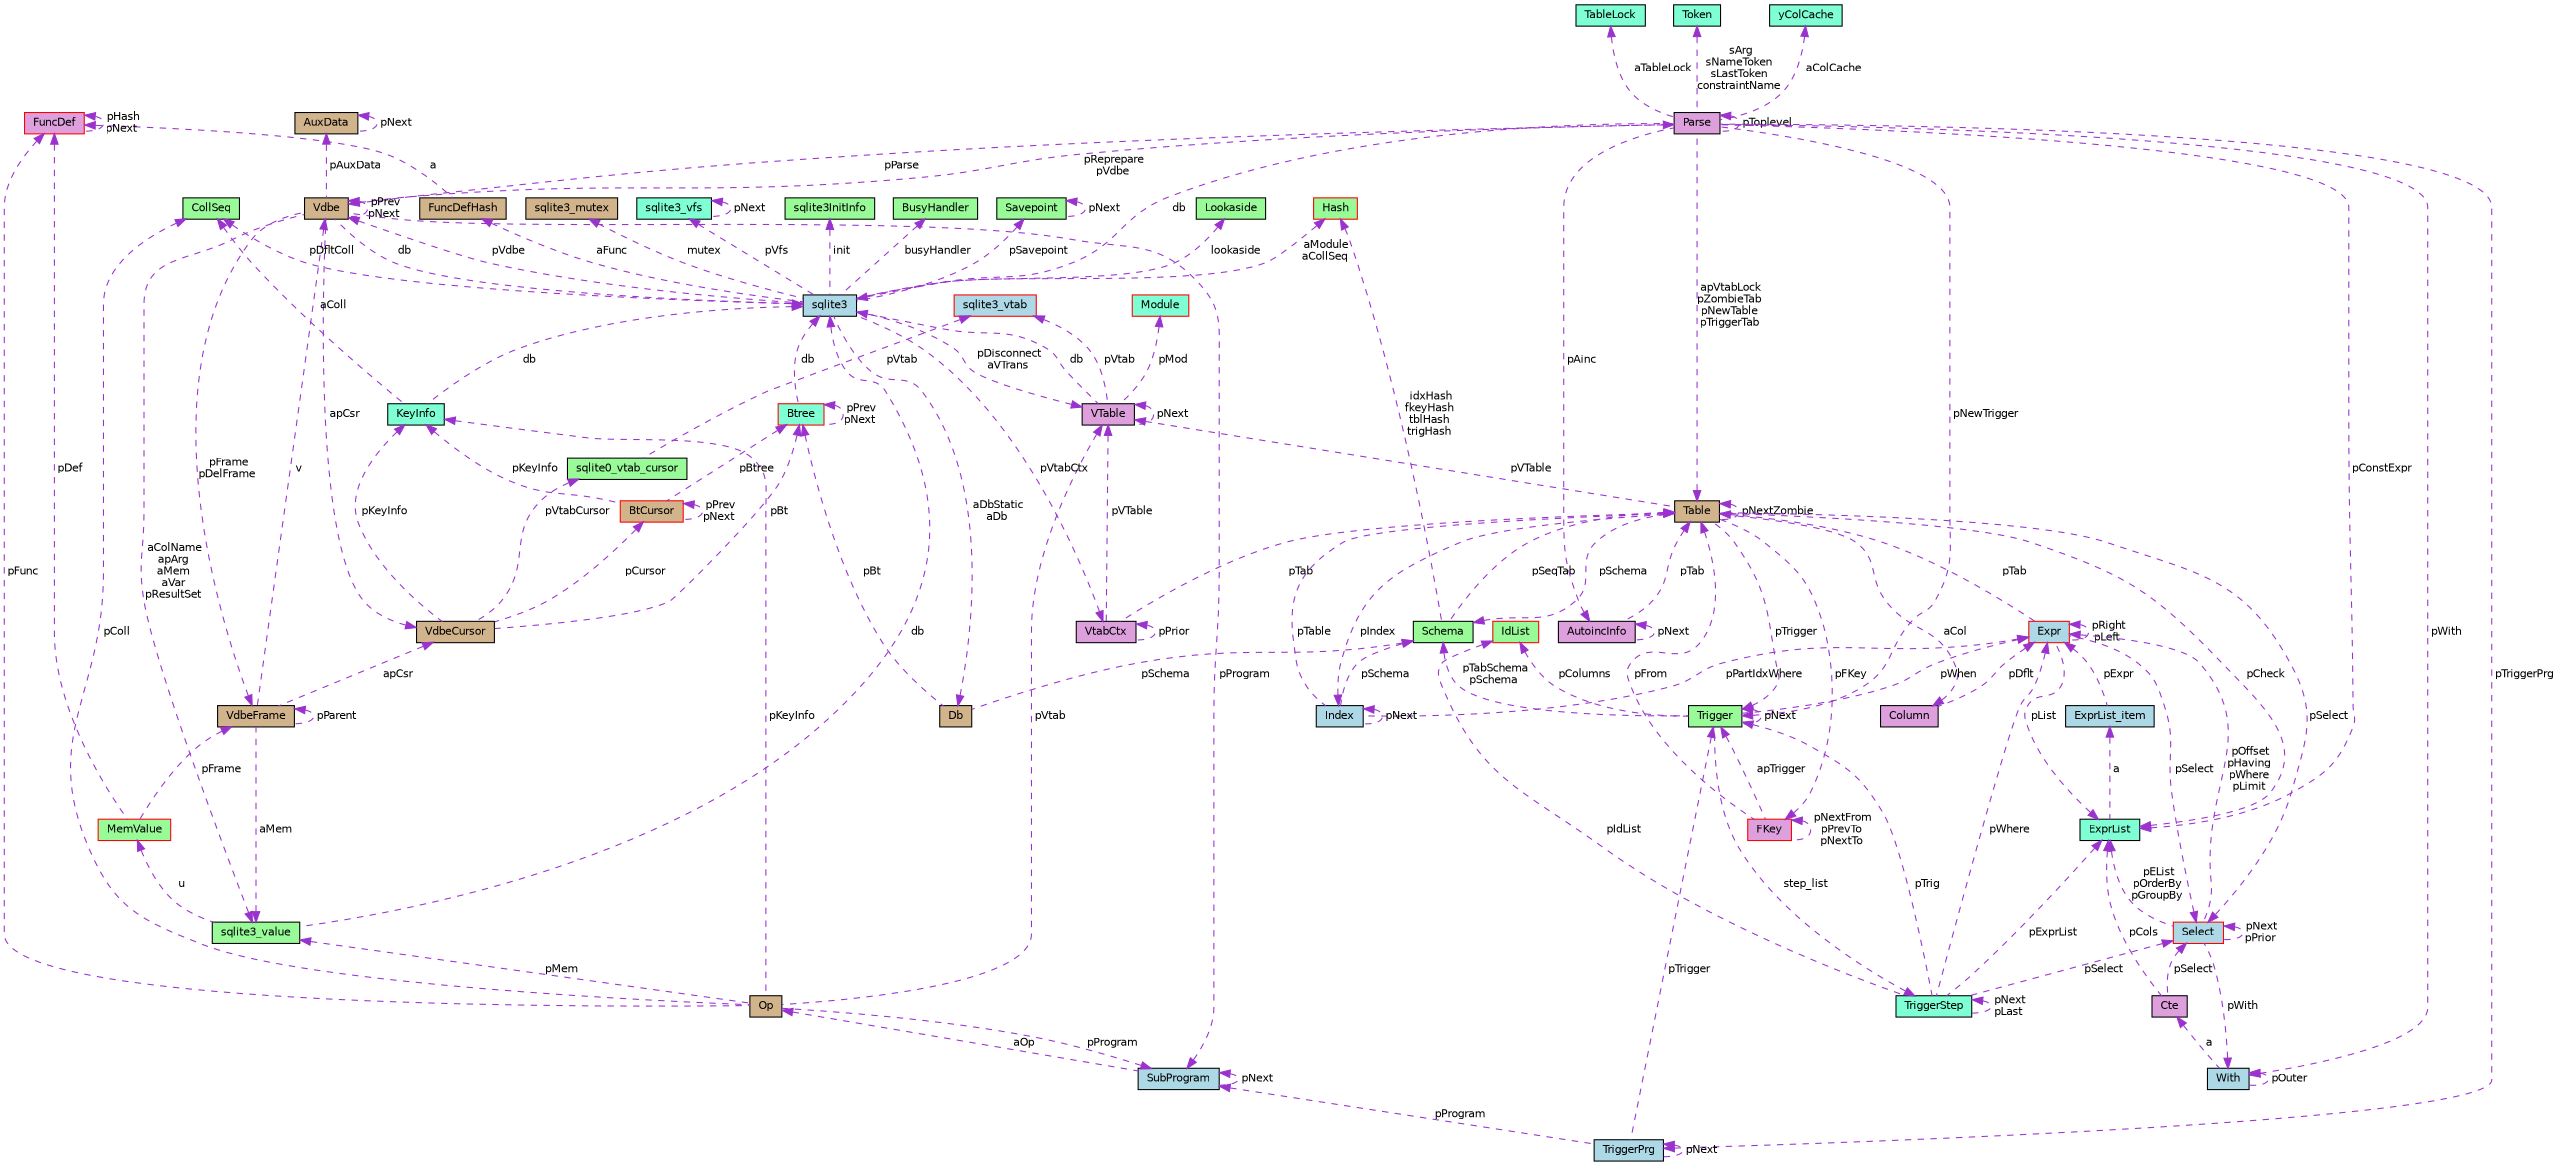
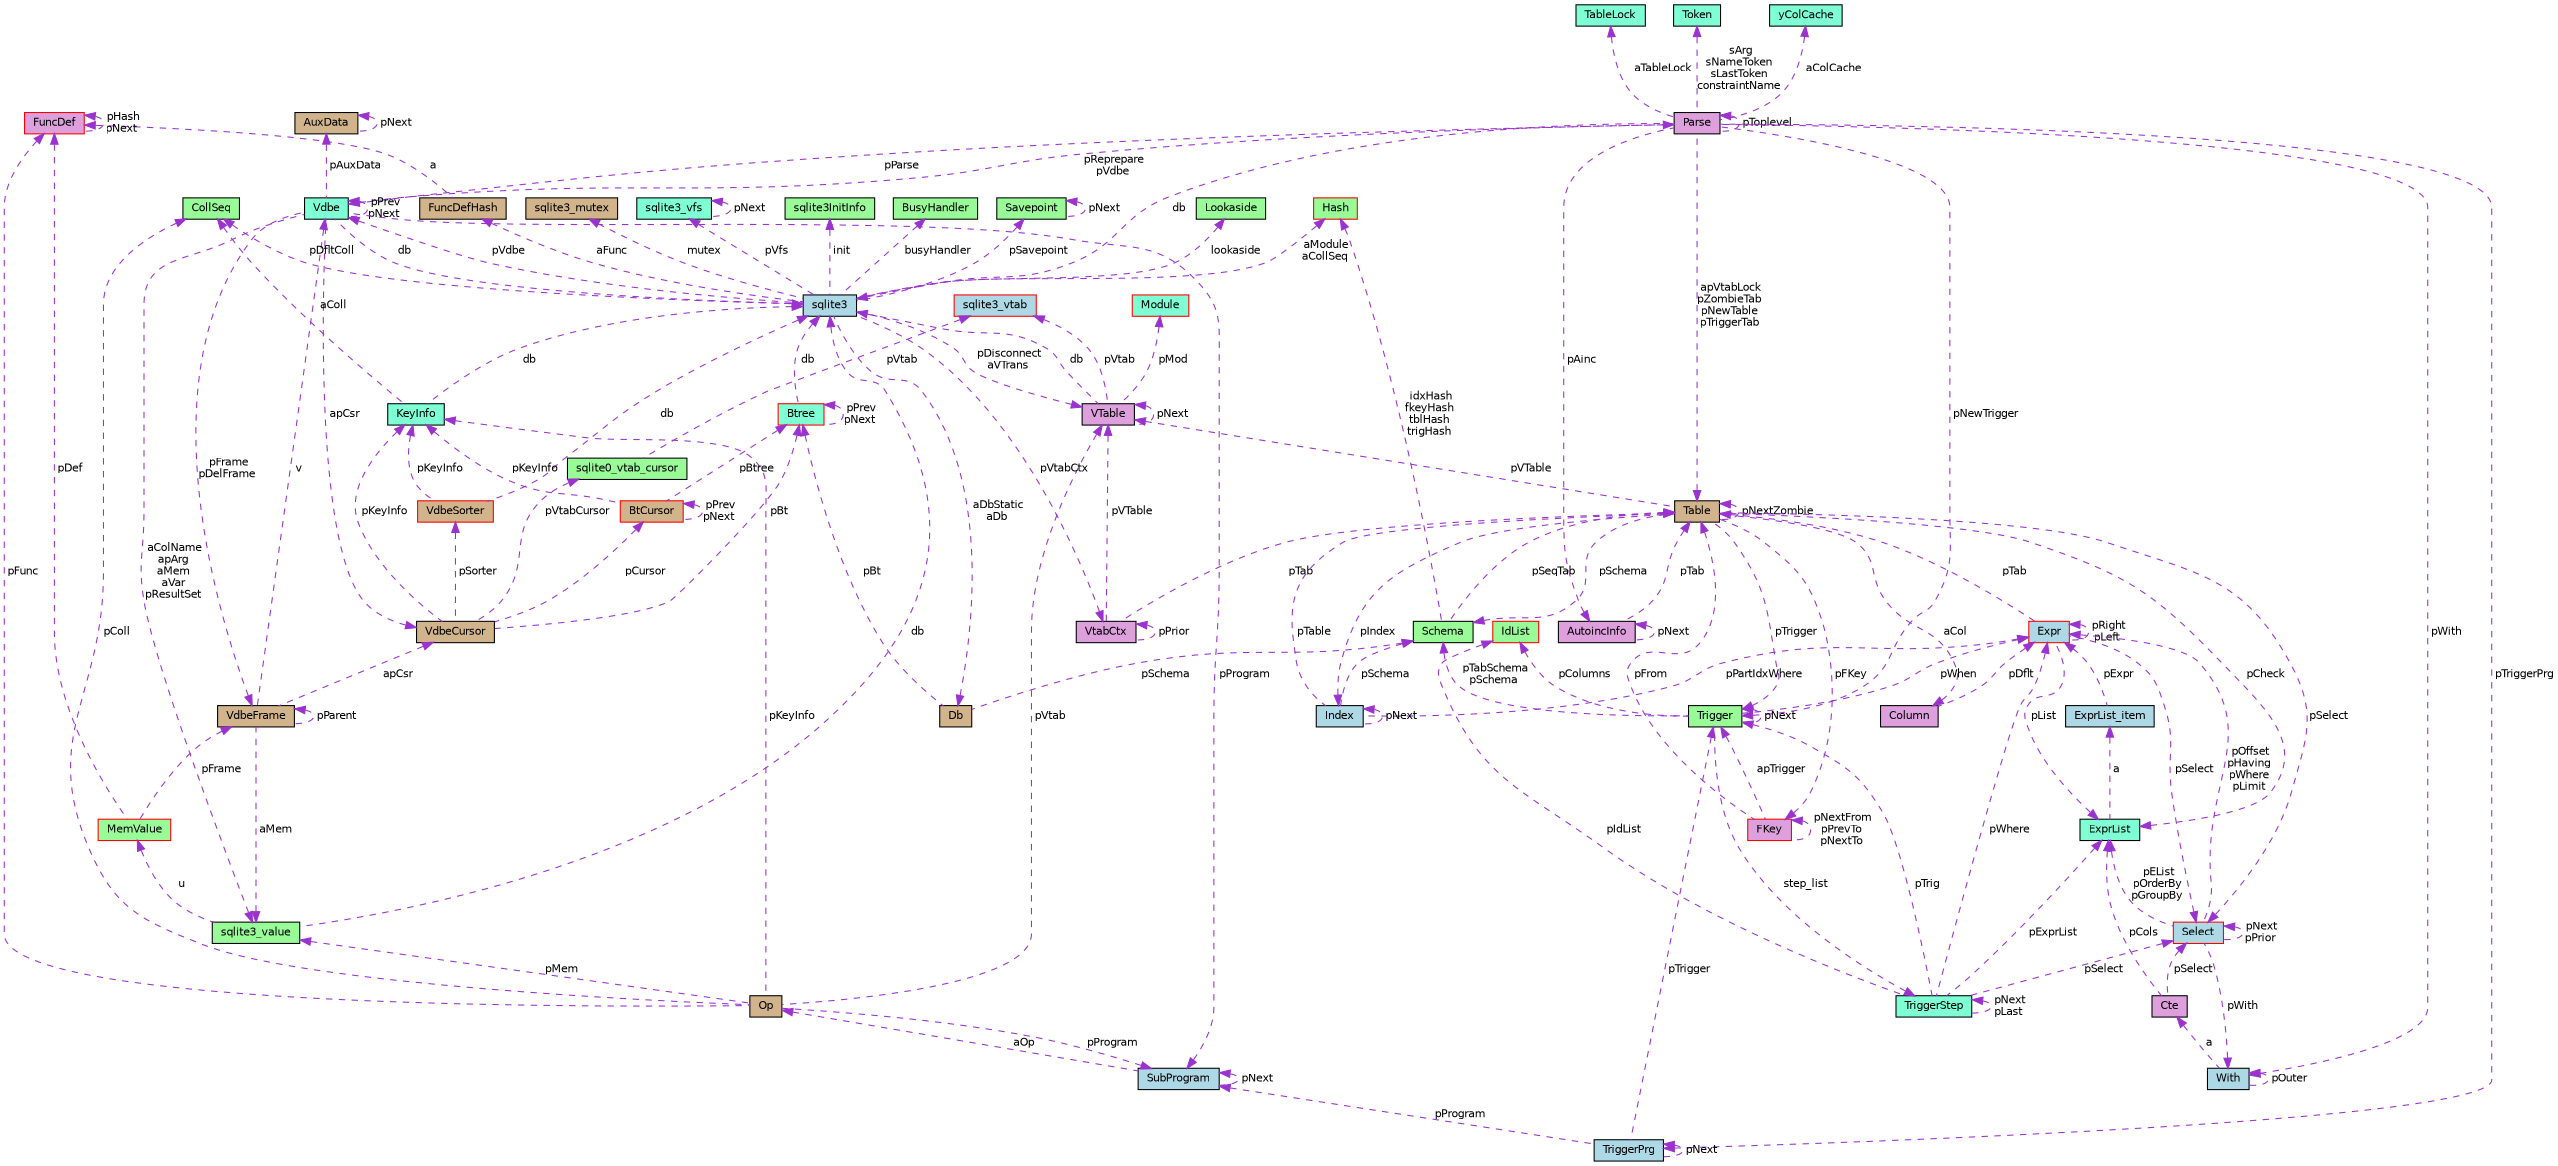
node "Vdbe": fillcolor tan -> aquamarine
edge "Parse" -> "ExprList": removed, label "pConstExpr"
node "VdbeSorter": added
